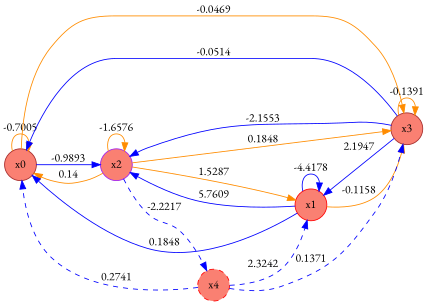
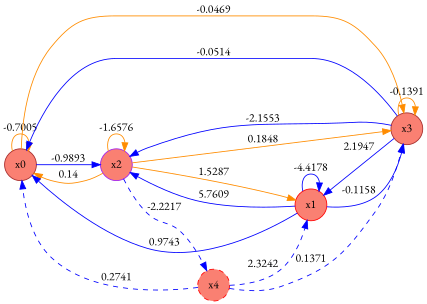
edge "x1" -> "x3": color darkorange -> blue
edge "x1" -> "x0": label "0.1848" -> "0.9743"
